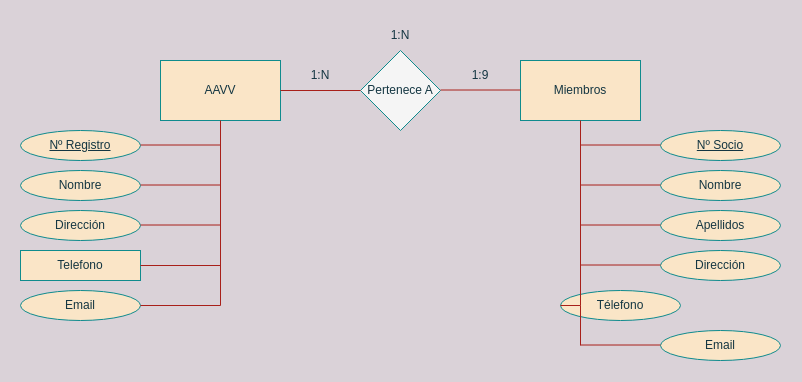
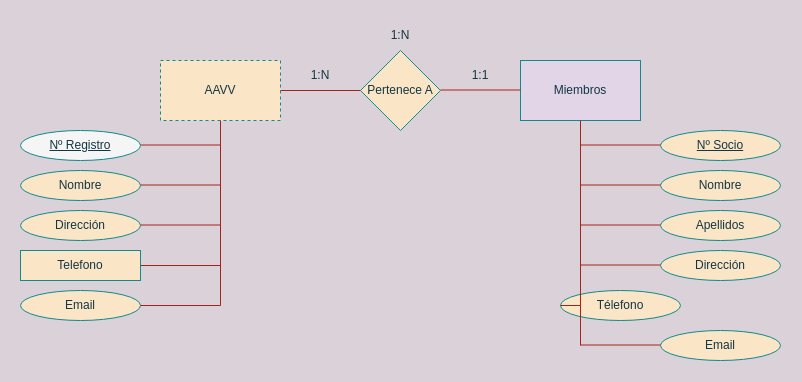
node "1:9": label "1:9" -> "1:1"
node "AAVV": style solid -> dashed
node "Pertenece A": fillcolor #f5f5f5 -> #fae5c7
node "Miembros": fillcolor #fae5c7 -> #e1d5e7
node "Nº Registro": fillcolor #fae5c7 -> #f5f5f5
